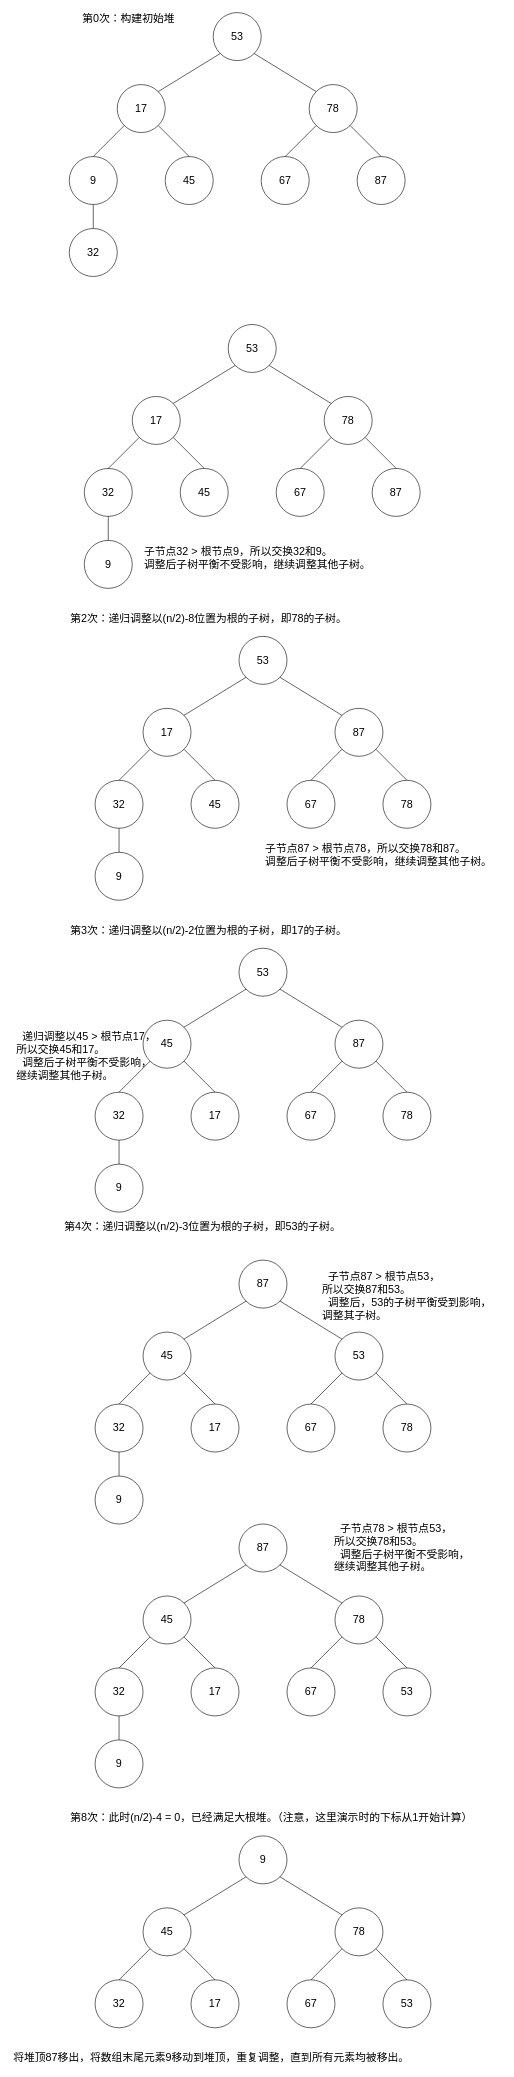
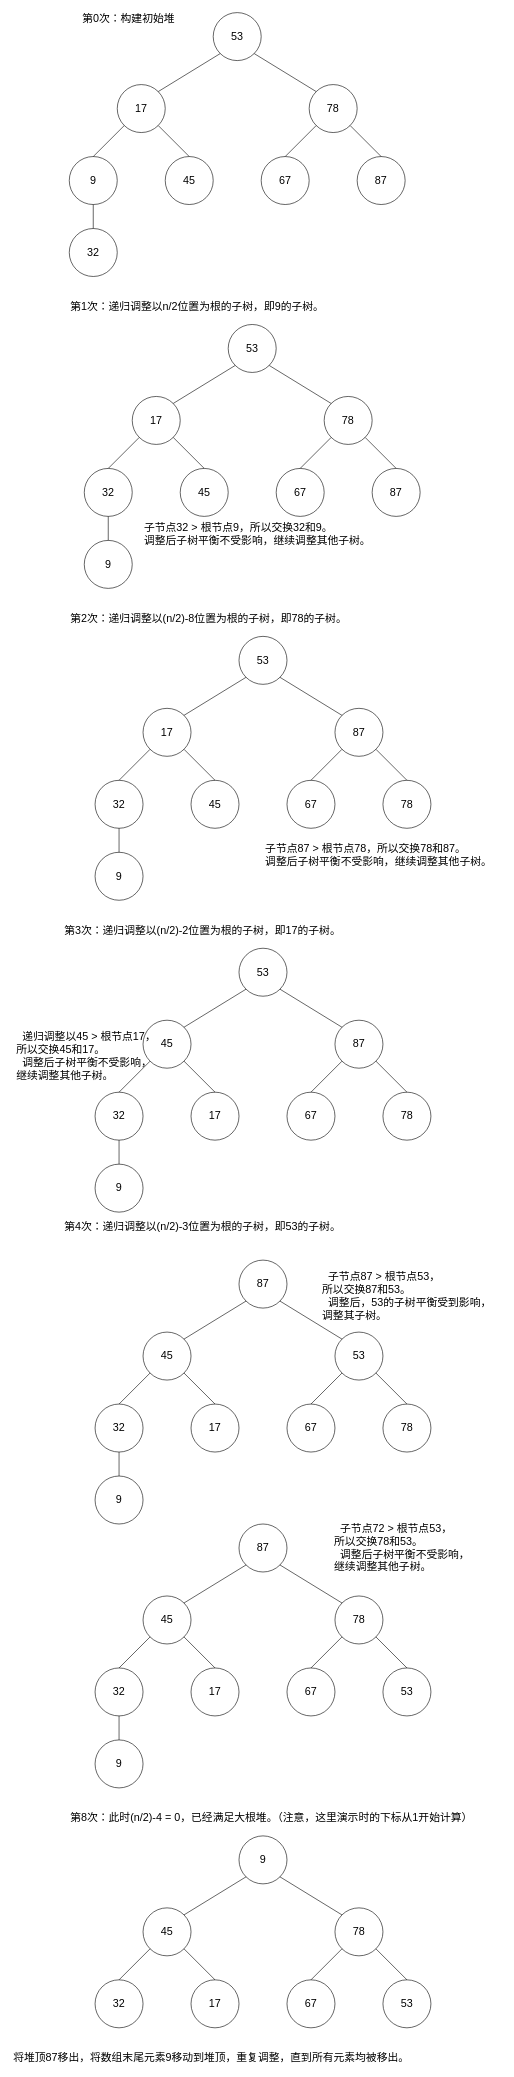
node "第1次：递归调整以n/2位置为根的子树，即9的子树。": added
node "子节点32 > 根节点9，所以交换32和9。 调整后子树平衡不受影响，继续调整其他子树。": moved (260, 558) -> (260, 534)
node "第3次：递归调整以(n/2)-2位置为根的子树，即17的子树。": moved (213, 930) -> (207, 930)
node "子节点78 > 根节点53， 所以交换78和53。 调整后子树平衡不受影响， 继续调整其他子树。": label "子节点78 > 根节点53， 所以交换78和53。 调整后子树平衡不受影响， 继续调整其他子树。" -> "子节点72 > 根节点53， 所以交换78和53。 调整后子树平衡不受影响， 继续调整其他子树。"
